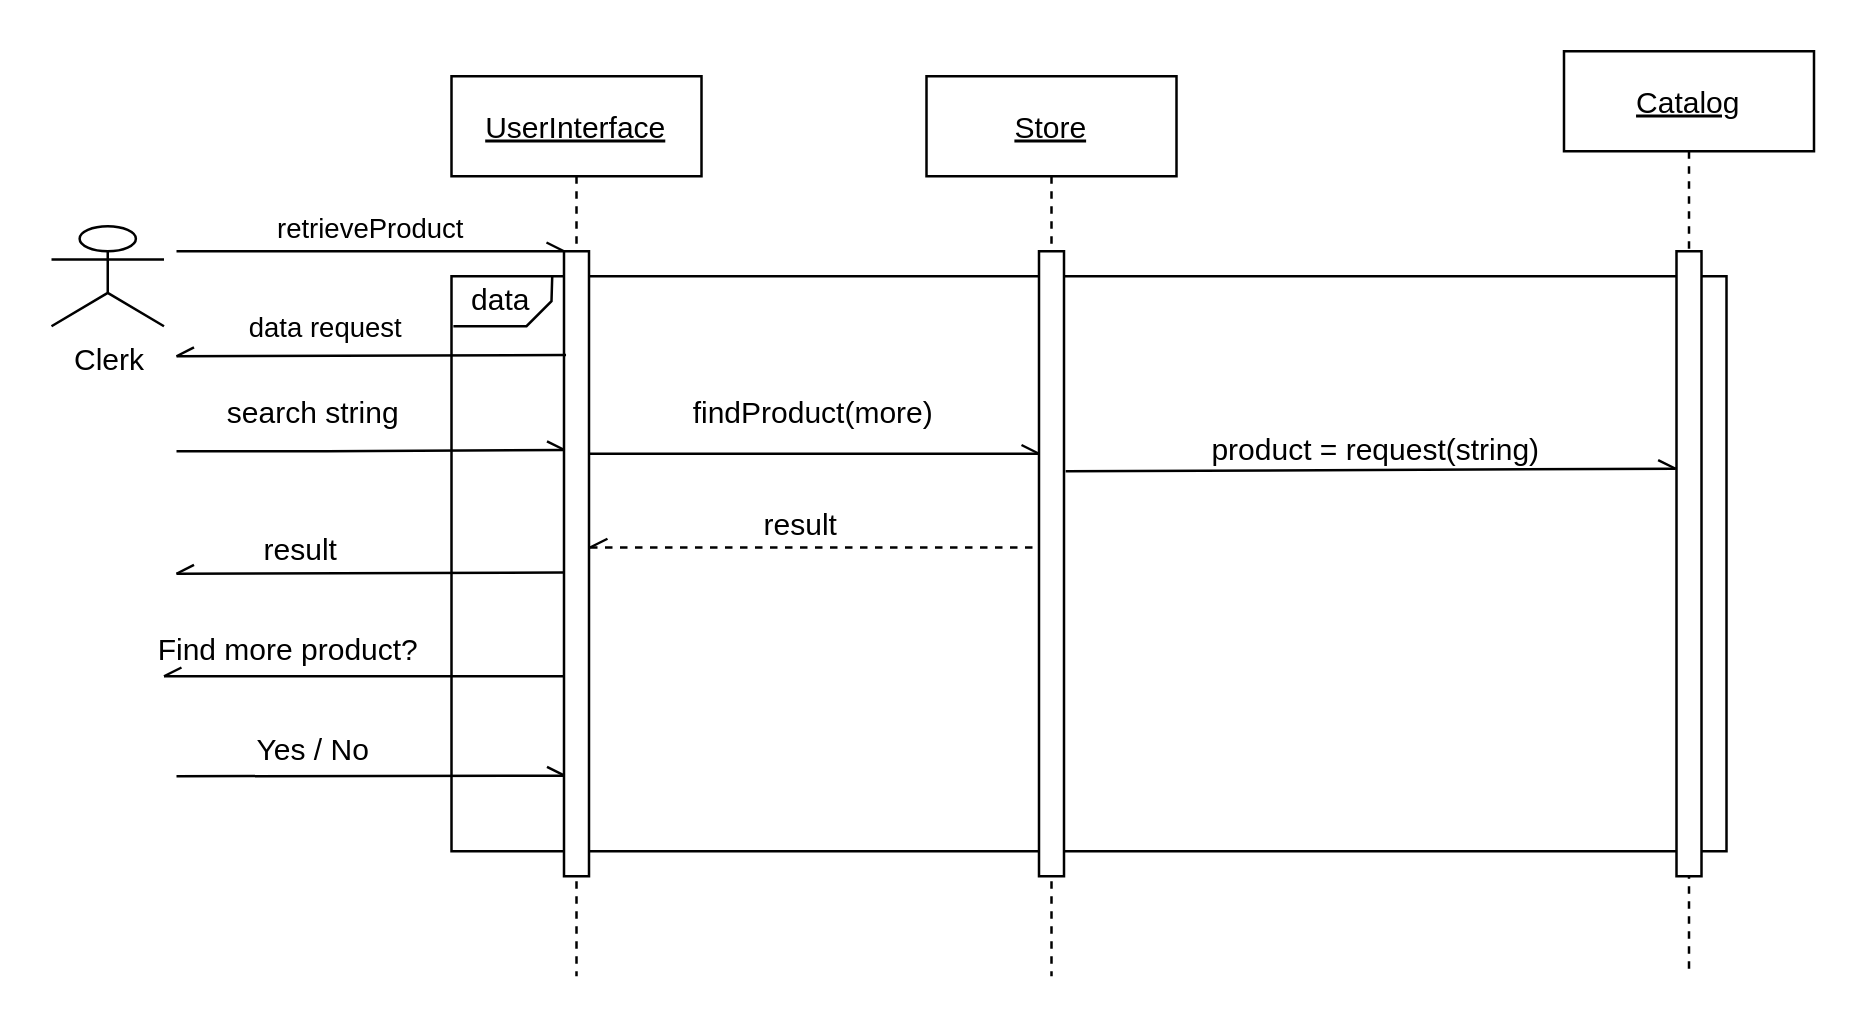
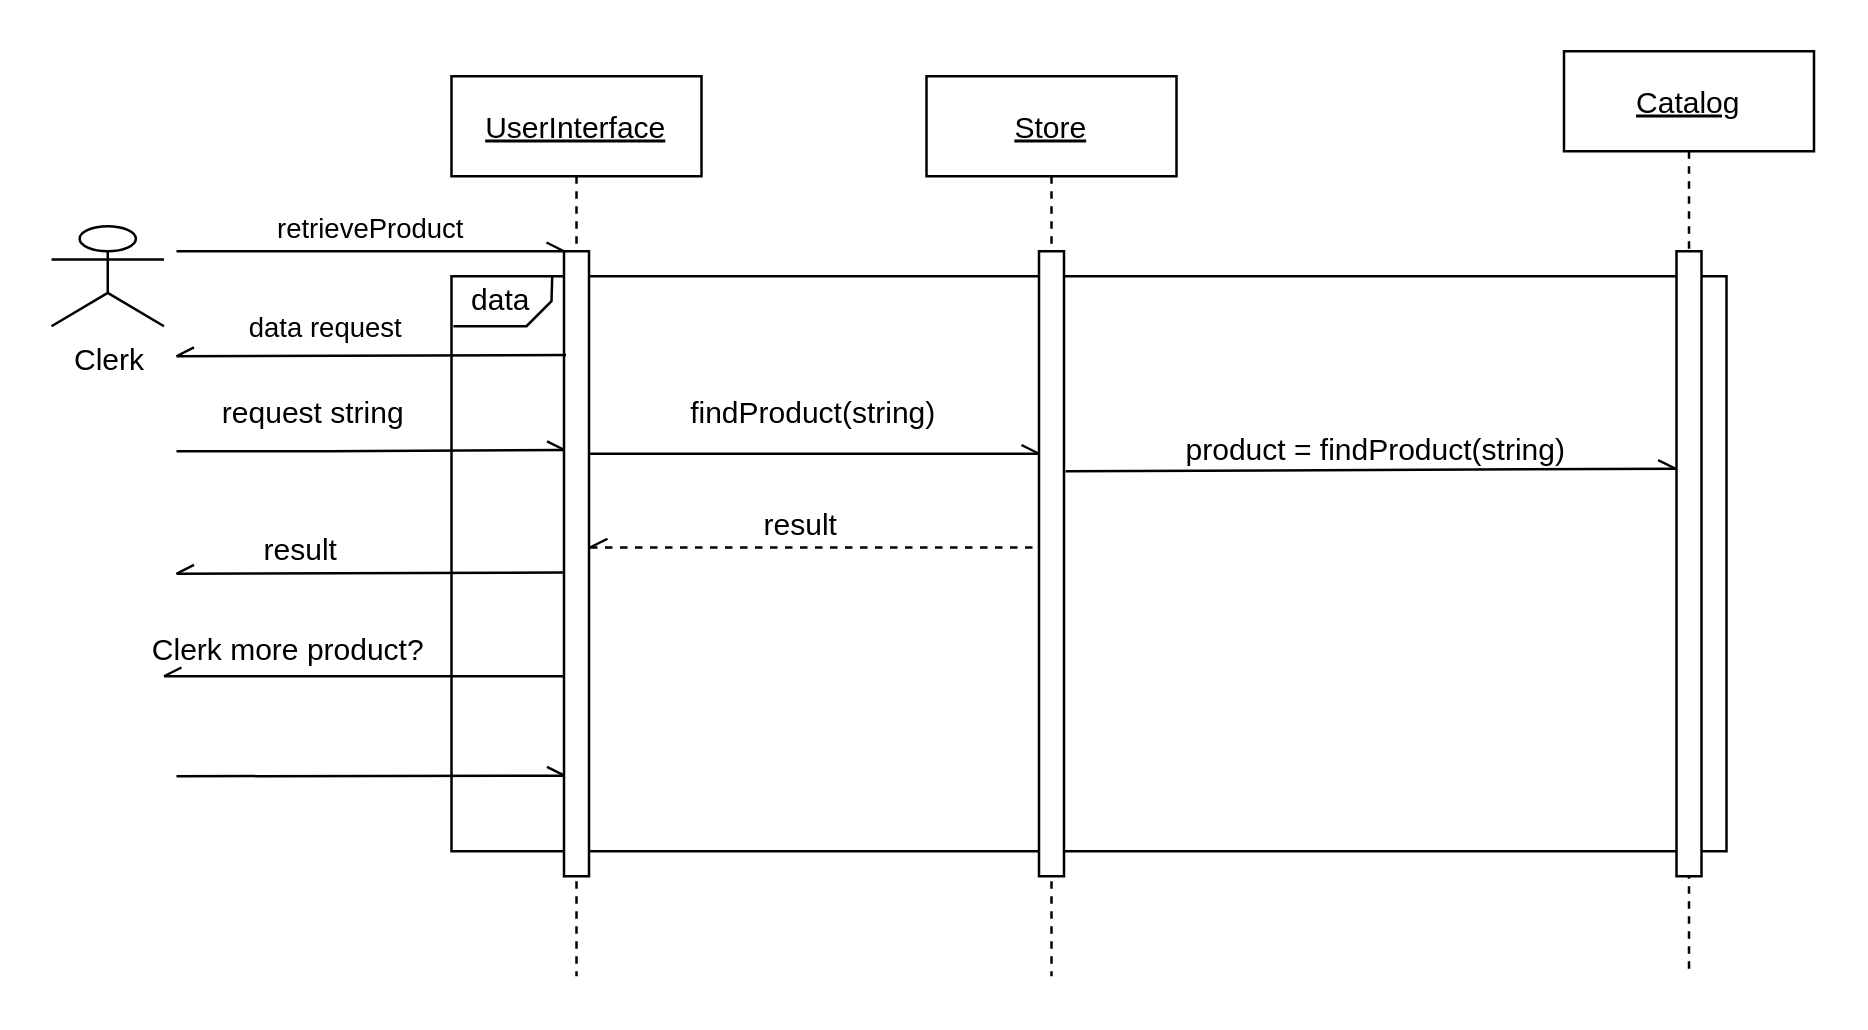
node "search string": label "search string" -> "request string"
node "findProduct(more)": label "findProduct(more)" -> "findProduct(string)"
node "product = request(string)": label "product = request(string)" -> "product = findProduct(string)"
node "Find more product?": label "Find more product?" -> "Clerk more product?"
node "Yes / No": removed
